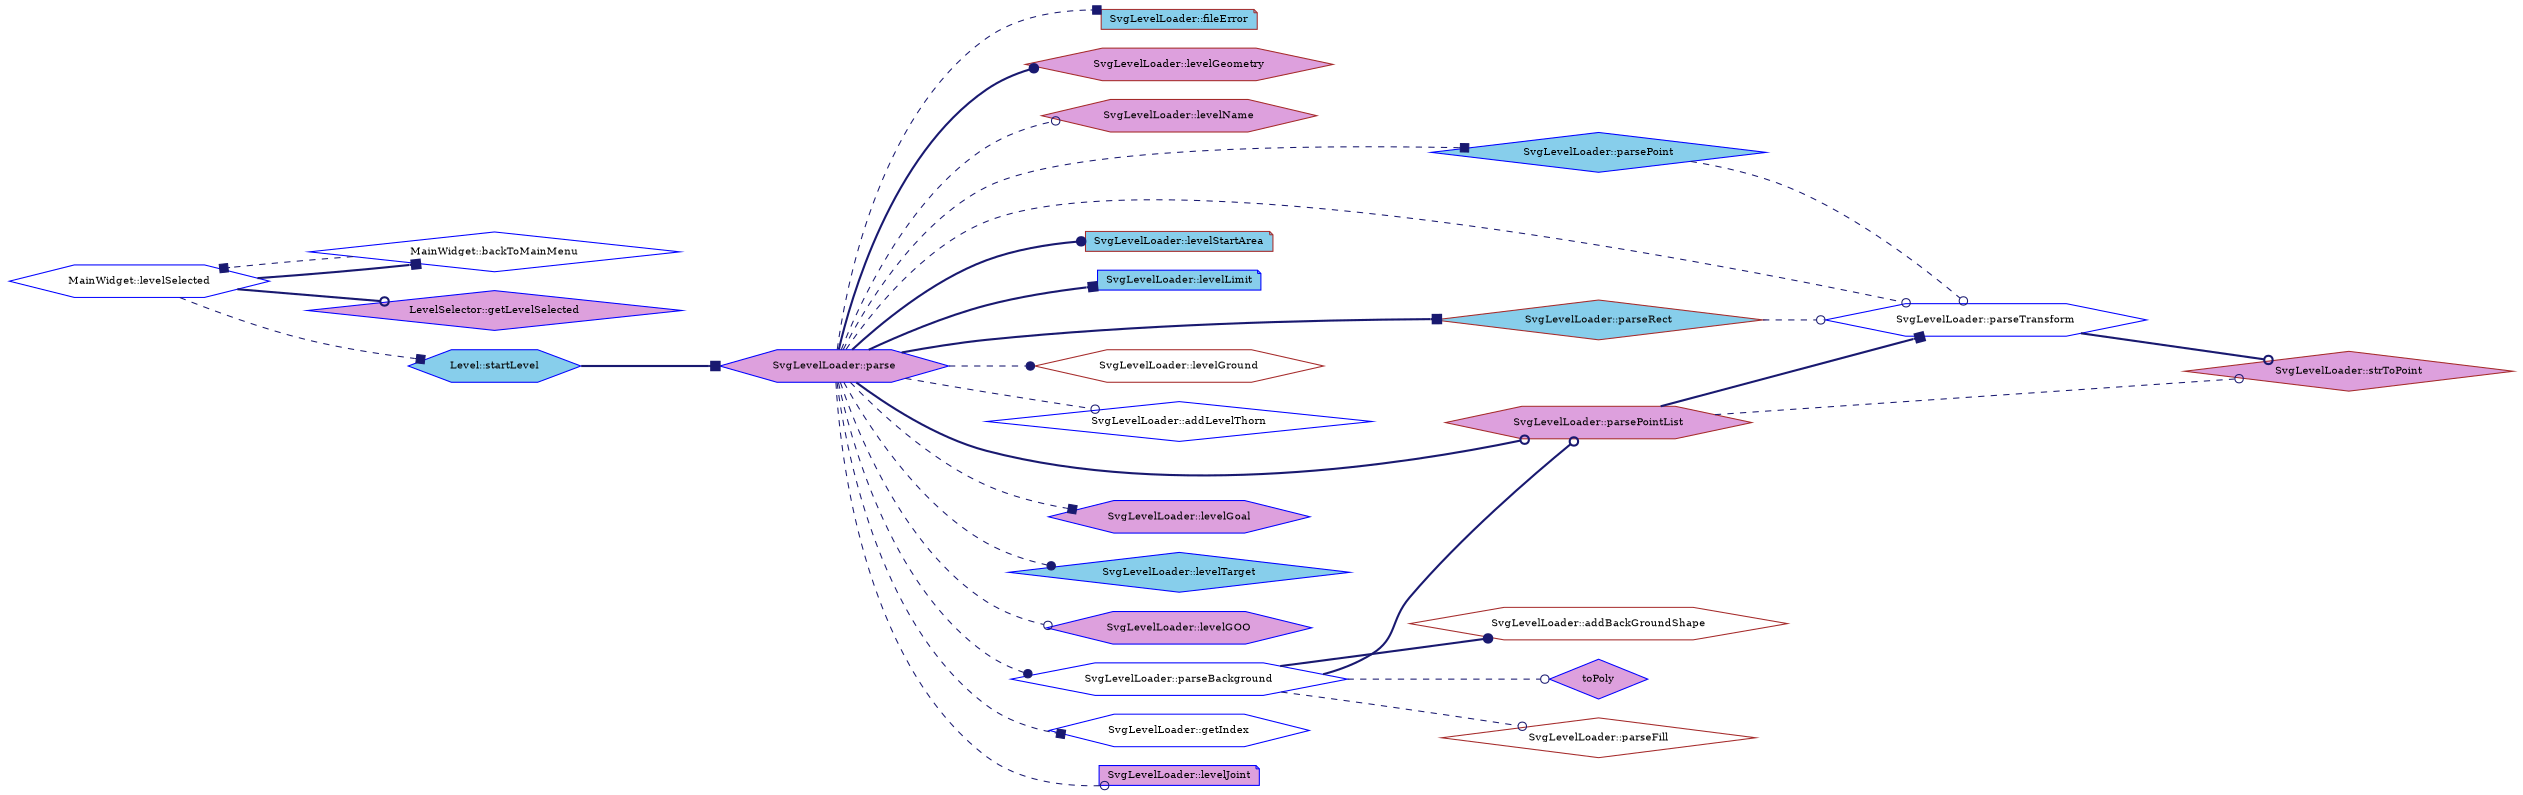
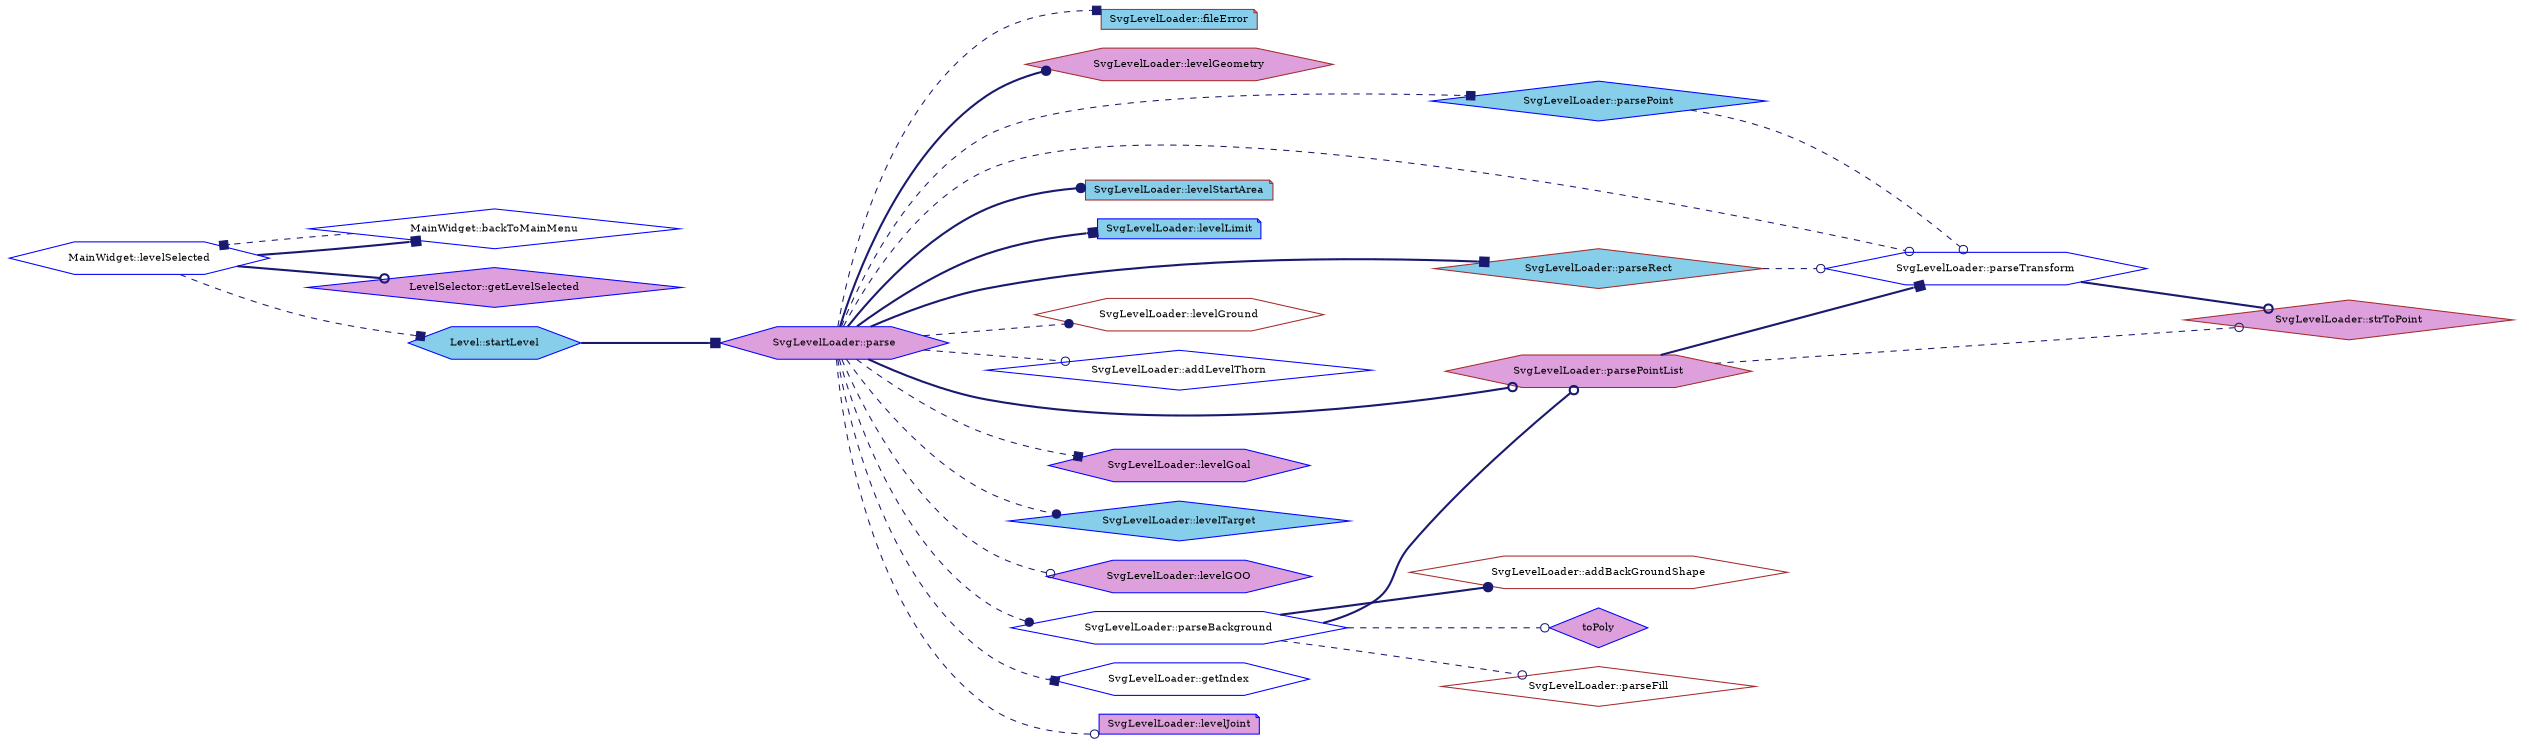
node "SvgLevelLoader::levelName": removed
